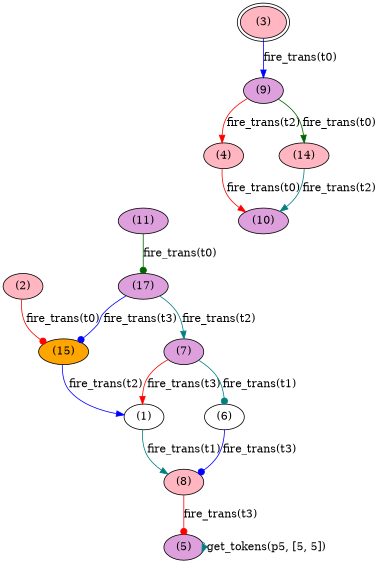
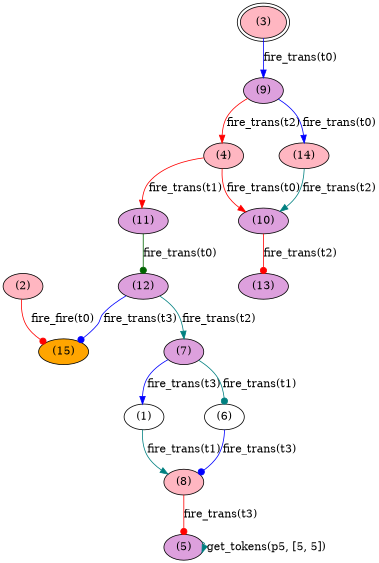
edge "(9)" -> "(14)": color darkgreen -> blue
edge "(4)" -> "(11)": added, label "fire_trans(t1)"
node "(17)": label "(17)" -> "(12)"
node "(13)": added
edge "(2)" -> "(15)": label "fire_trans(t0)" -> "fire_fire(t0)"
edge "(7)" -> "(1)": color red -> blue
edge "(15)" -> "(1)": removed, label "fire_trans(t2)"
